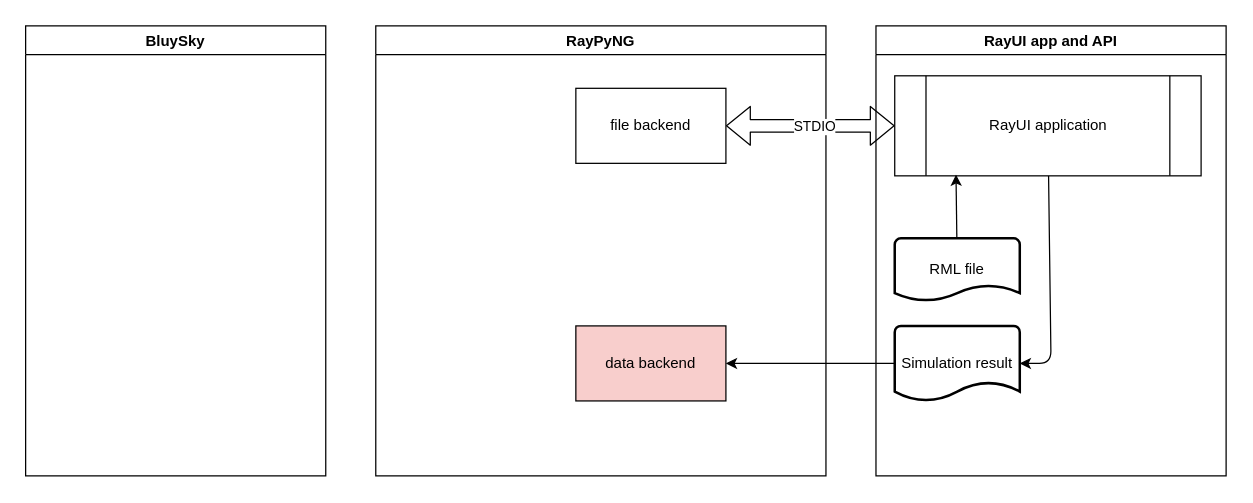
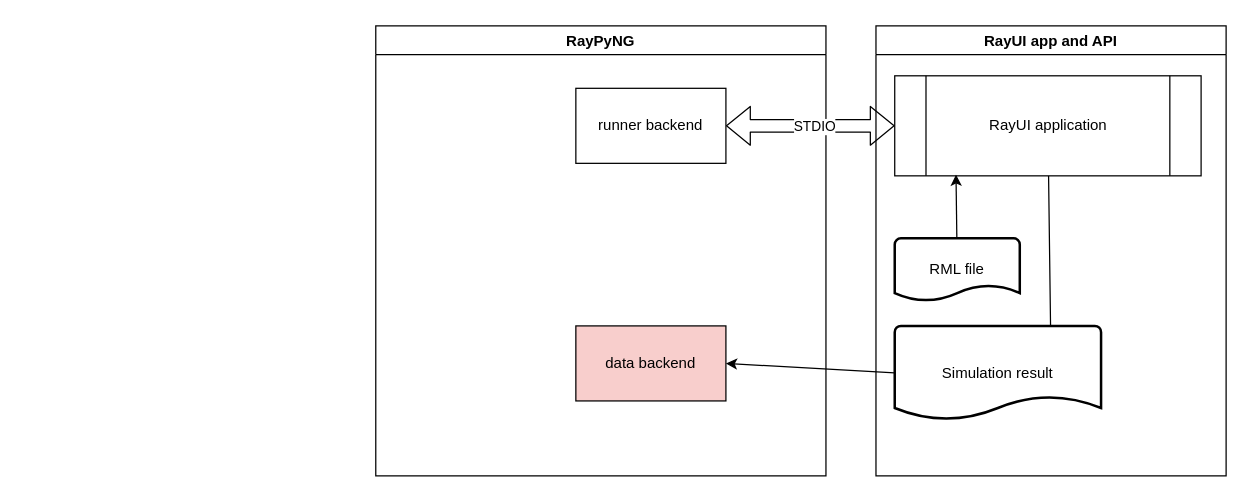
node "file backend": label "file backend" -> "runner backend"
node "BluySky": removed
node "Simulation result": size 125x75 -> 206x94
